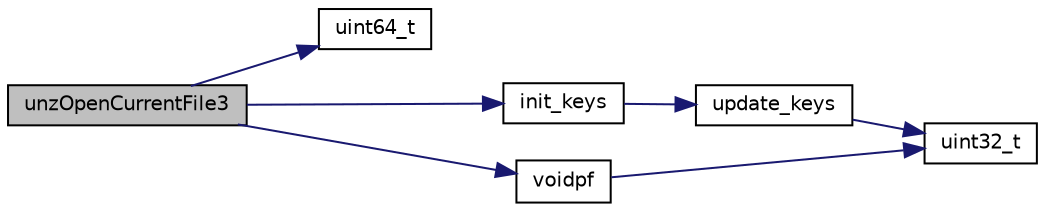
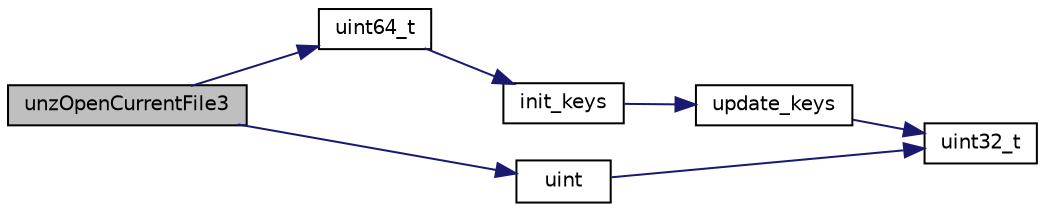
edge "unzOpenCurrentFile3" -> "init_keys": now "uint64_t" -> "init_keys"
node "voidpf": label "voidpf" -> "uint"
